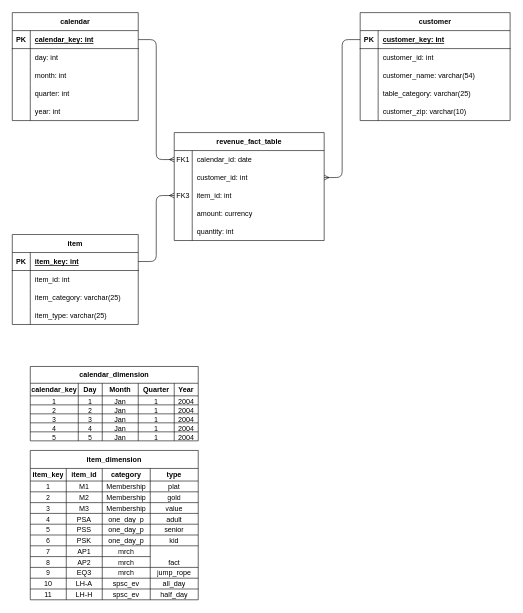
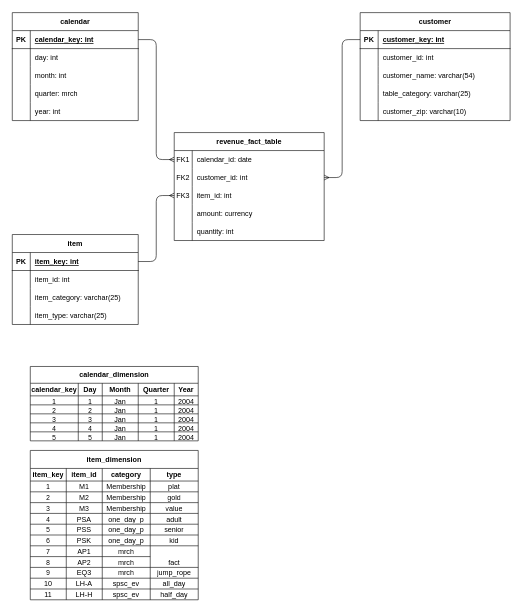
node "quarter: int": label "quarter: int" -> "quarter: mrch"
node "FK2": added
